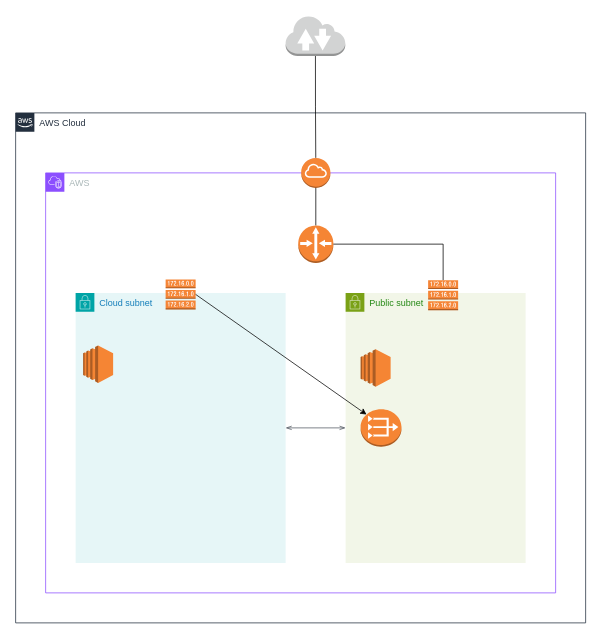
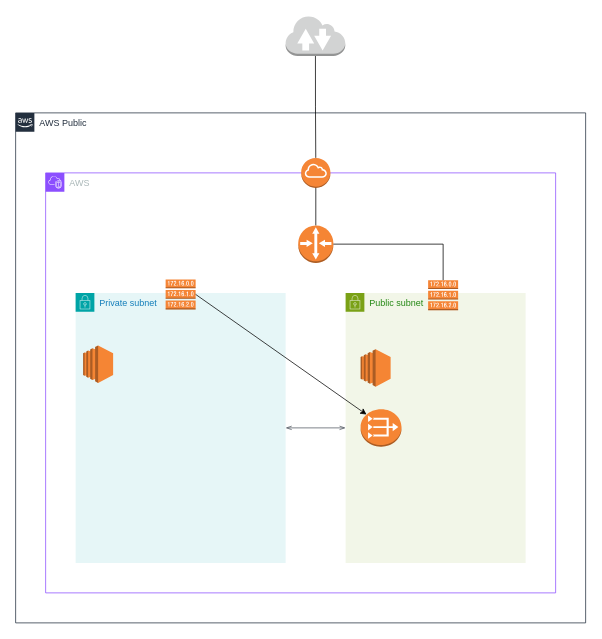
node "AWS Cloud": label "AWS Cloud" -> "AWS Public"
node "Cloud subnet": label "Cloud subnet" -> "Private subnet"
